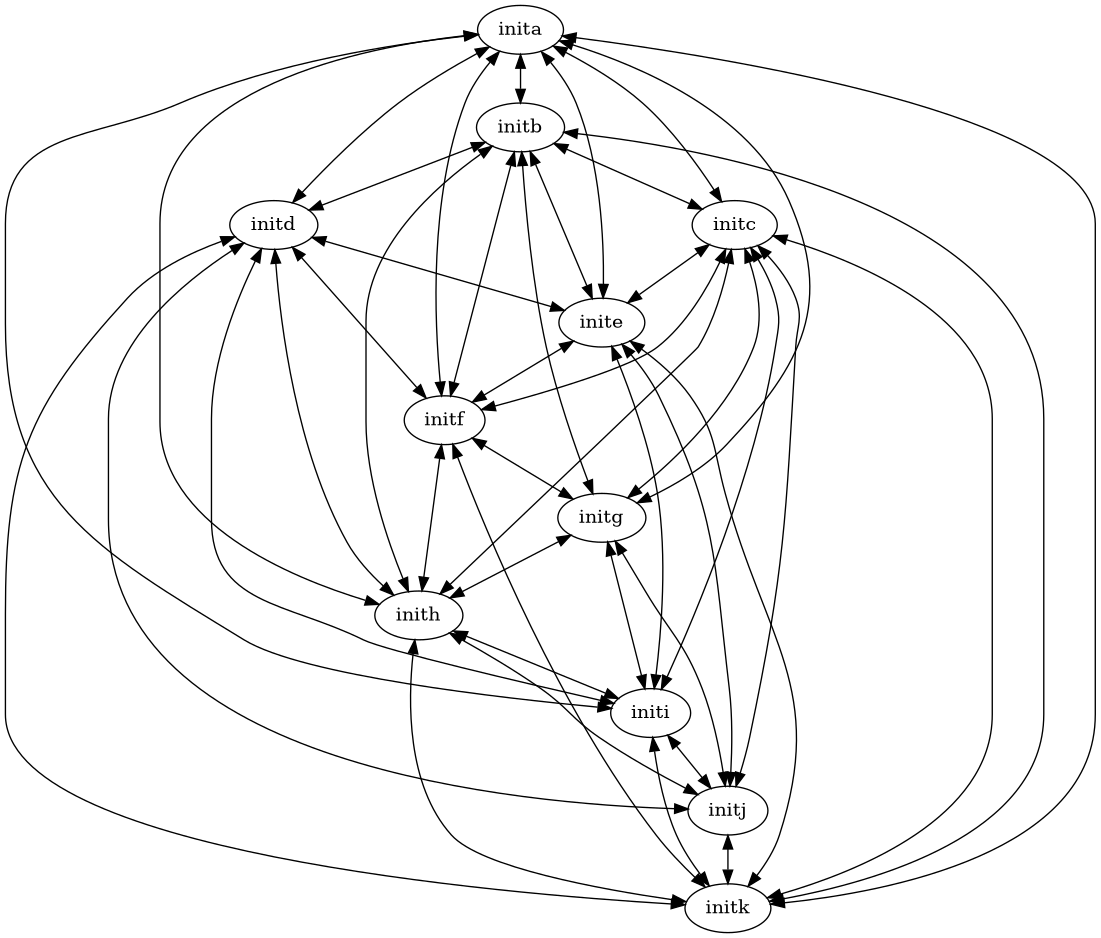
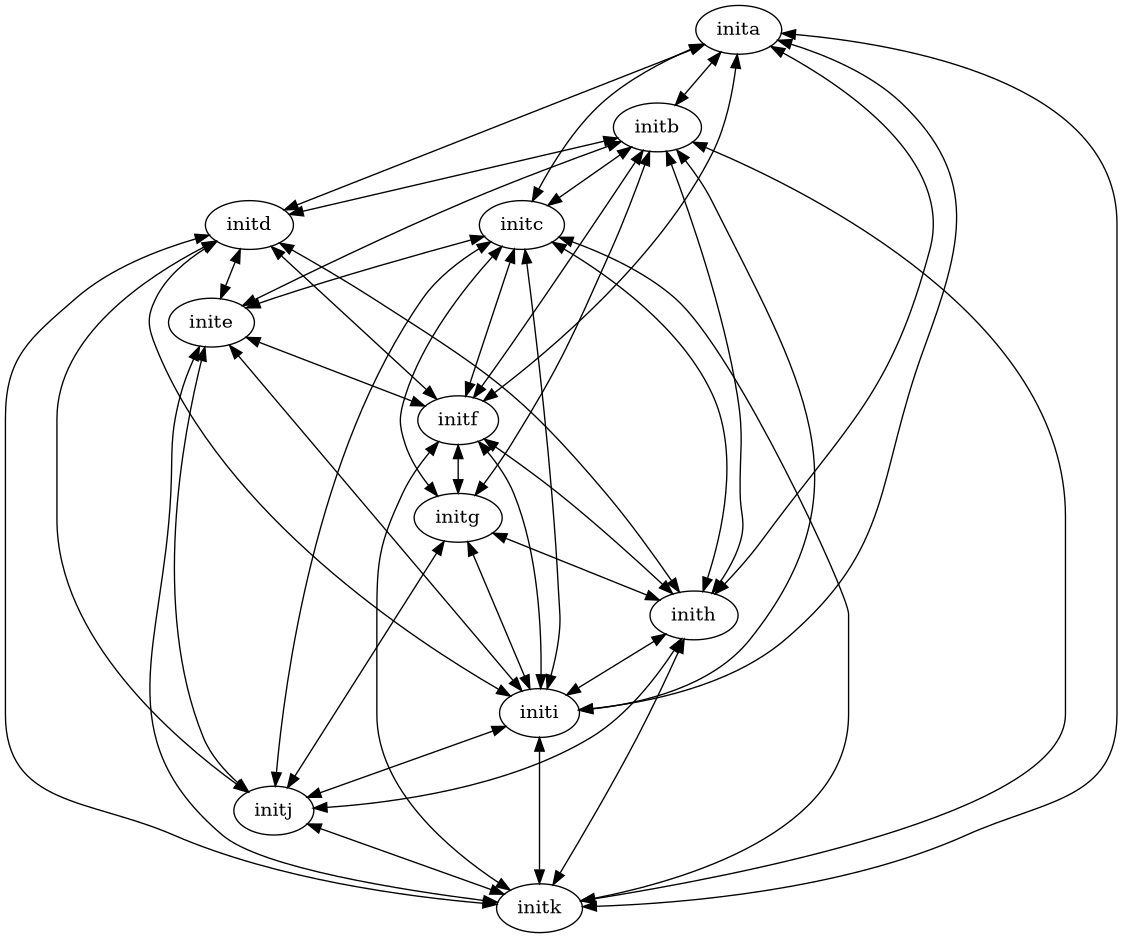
edge "inita" -- "inite": removed
edge "inita" -- "initg": removed
edge "initb" -- "initi": added
edge "initf" -- "initi": added
